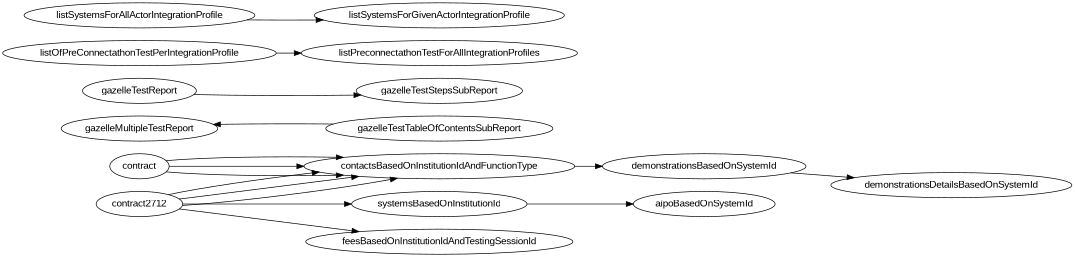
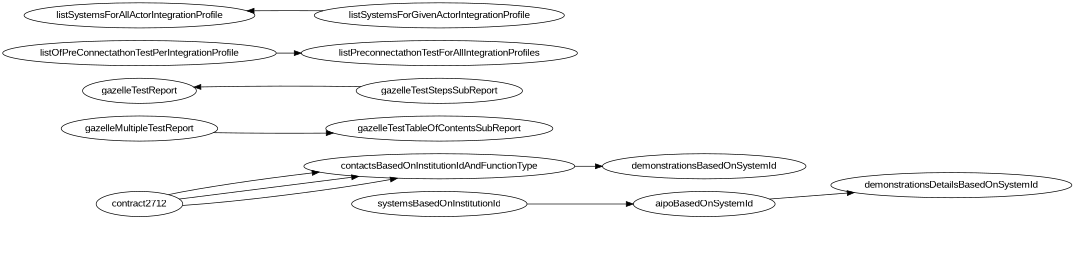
edge "listSystemsForAllActorIntegrationProfile" -> "listSystemsForGivenActorIntegrationProfile": reversed
edge "gazelleTestReport" -> "gazelleTestStepsSubReport": reversed
edge "gazelleTestTableOfContentsSubReport" -> "gazelleMultipleTestReport": reversed
node "contract": removed
edge "demonstrationsBasedOnSystemId" -> "demonstrationsDetailsBasedOnSystemId": now "aipoBasedOnSystemId" -> "demonstrationsDetailsBasedOnSystemId"
edge "contract2712" -> "systemsBasedOnInstitutionId": removed
node "feesBasedOnInstitutionIdAndTestingSessionId": removed
